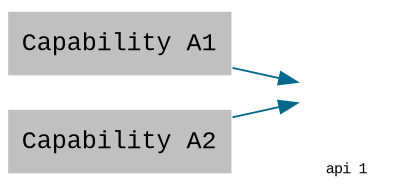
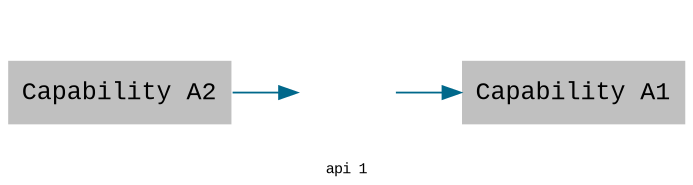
edge "Capability A1" -> "api 1": reversed
